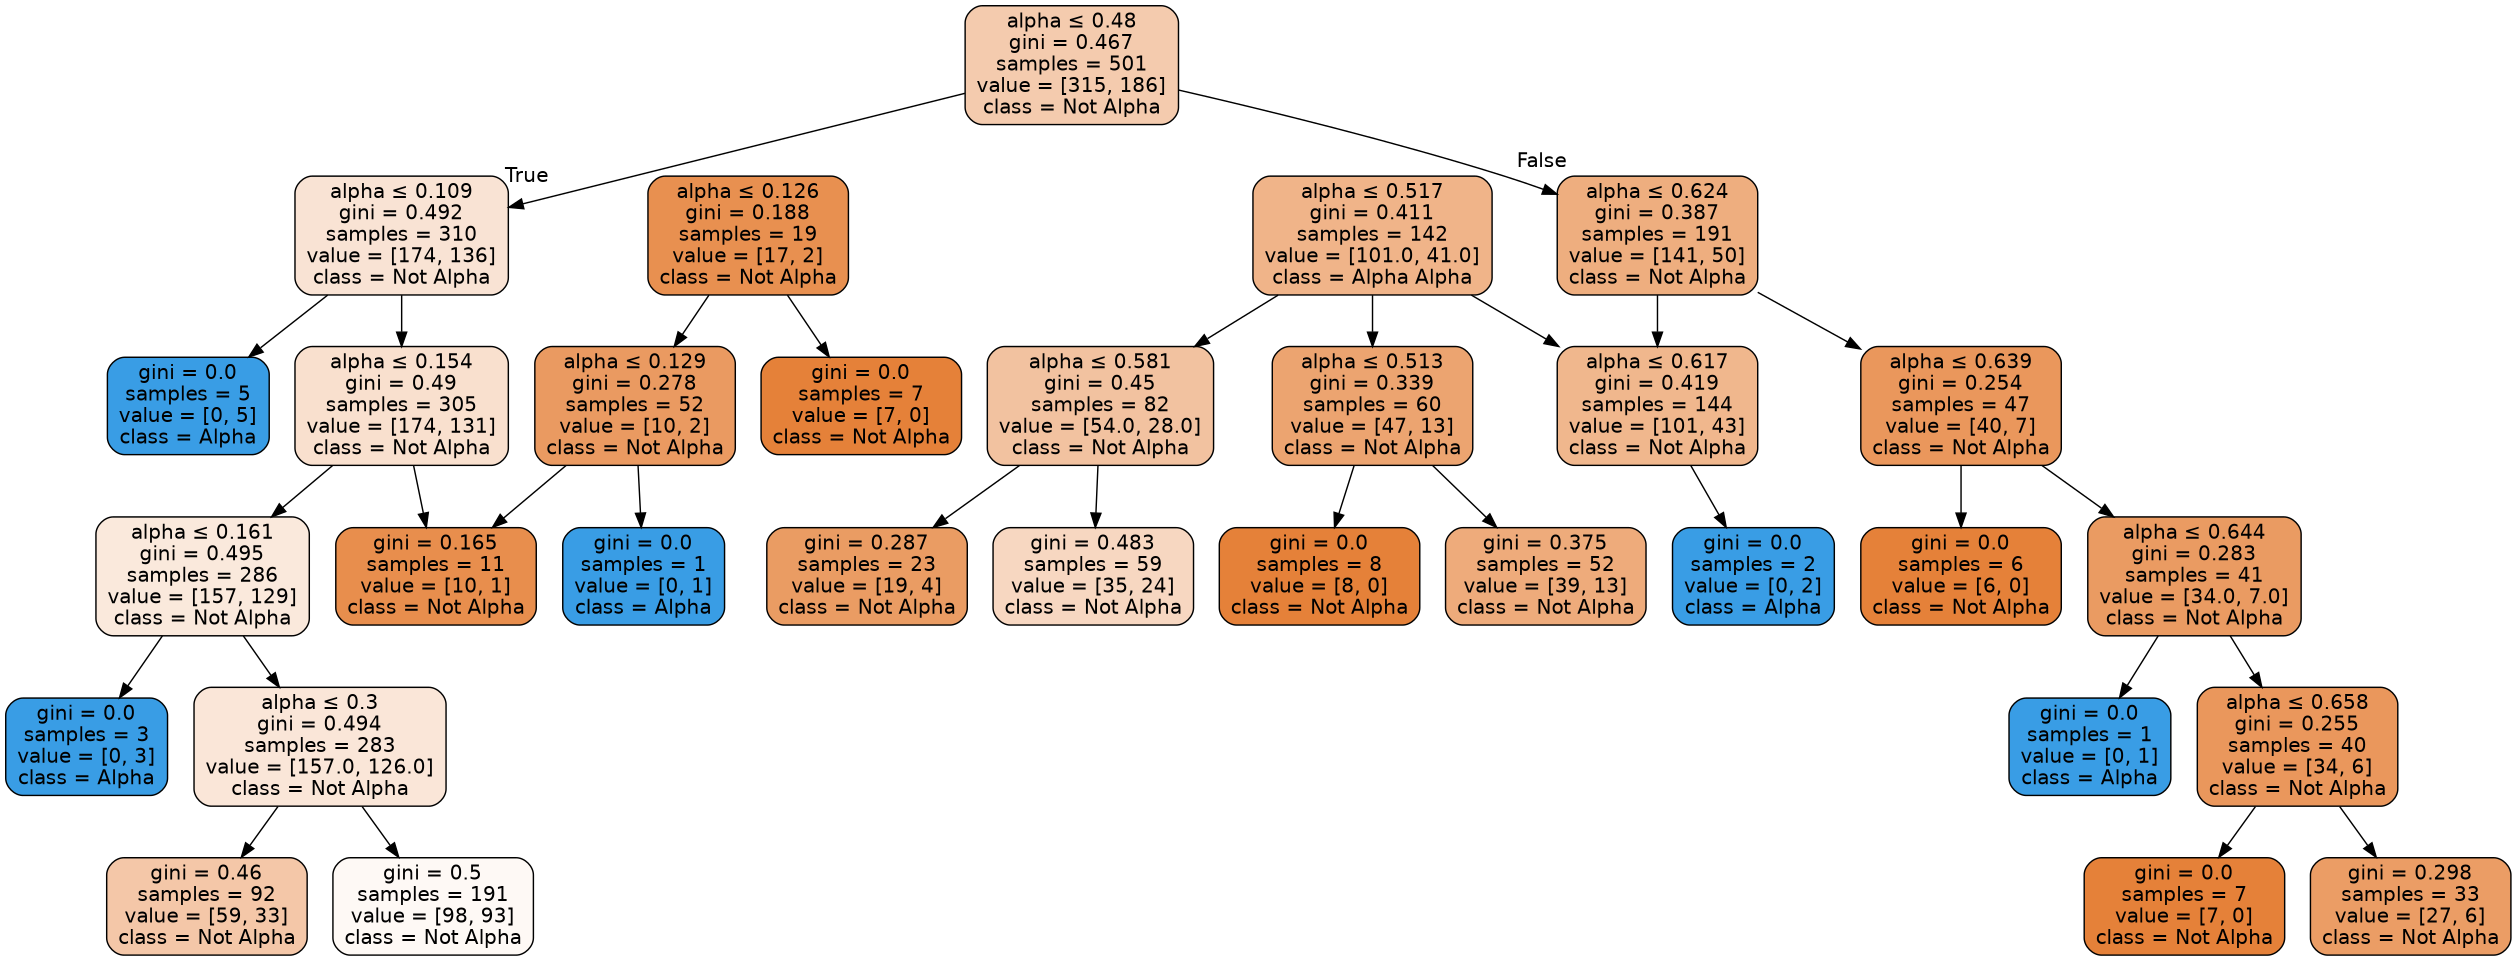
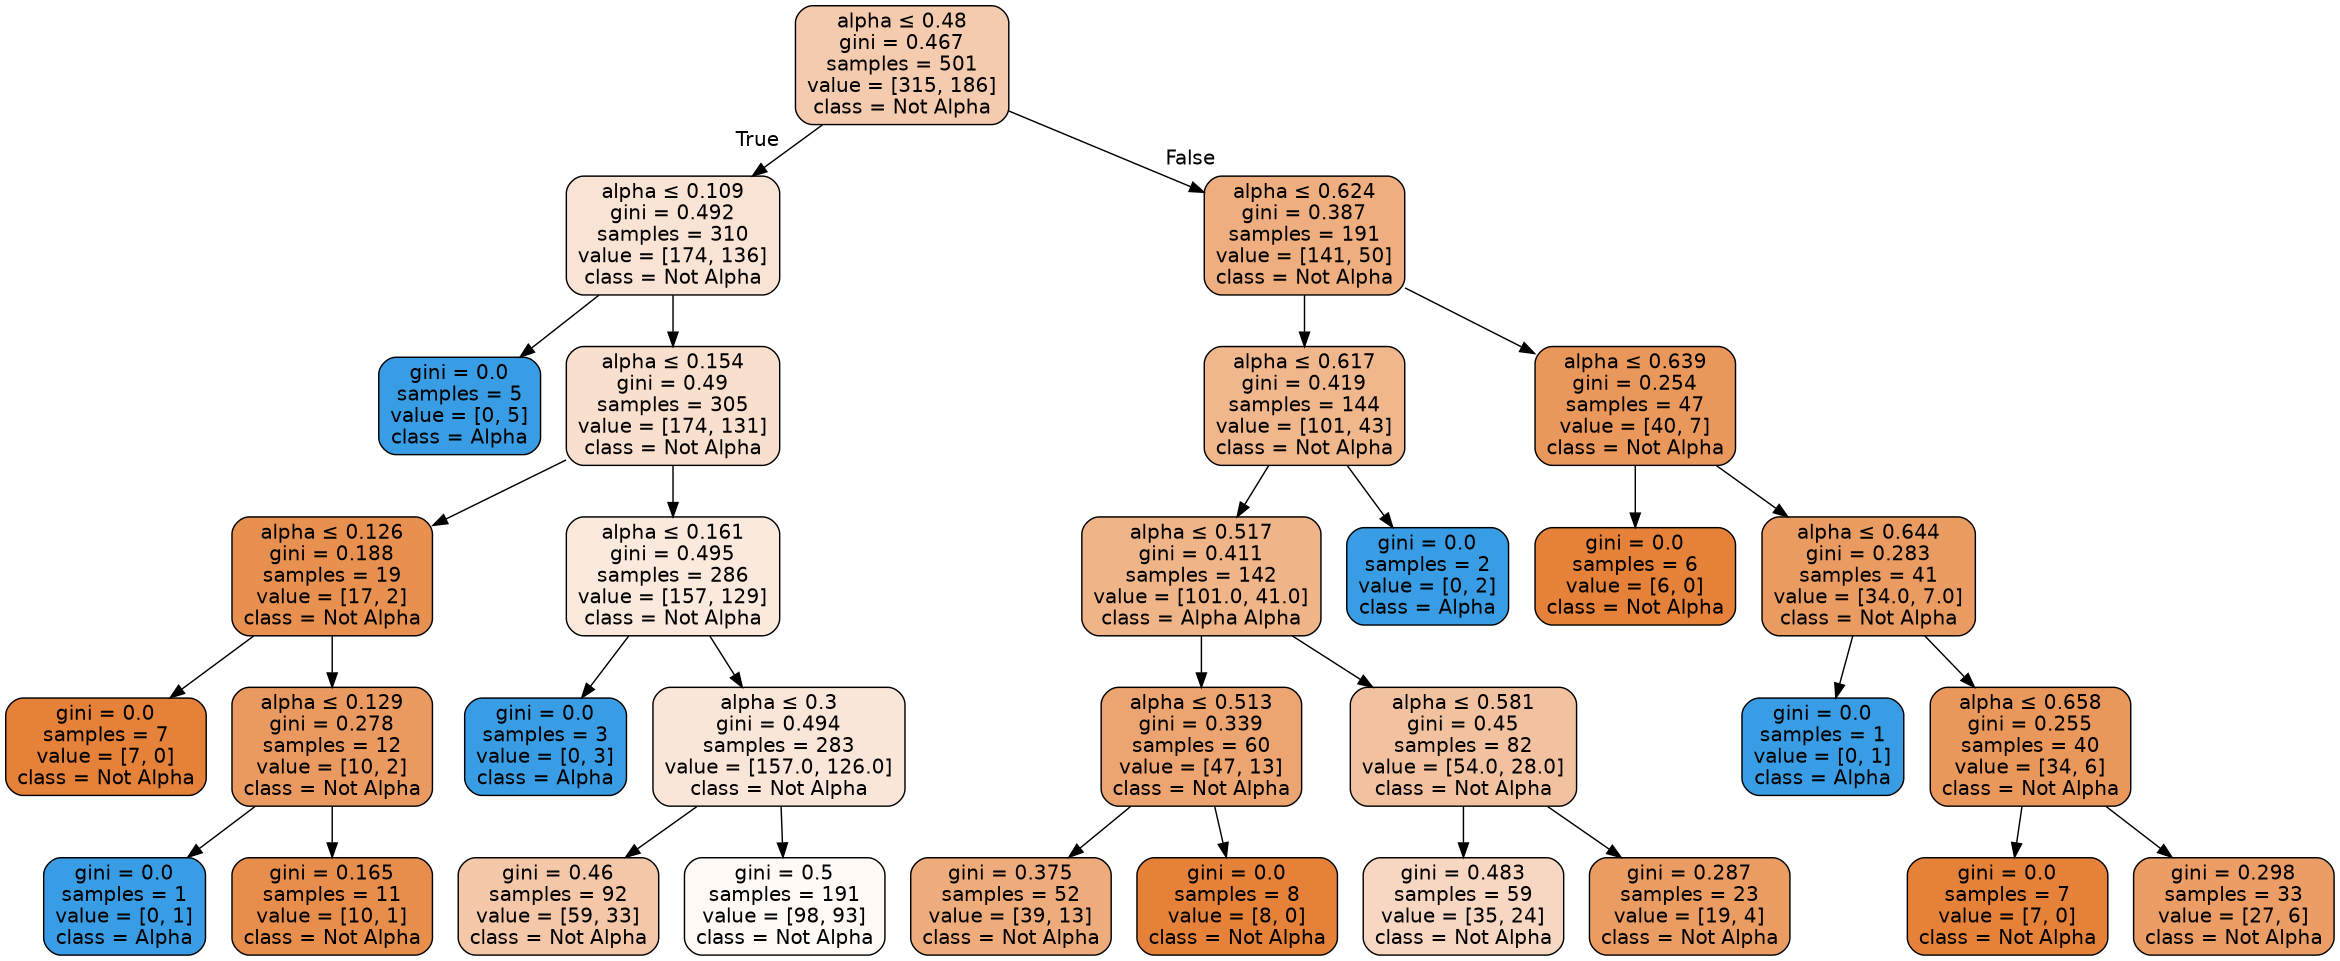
edge "alpha ≤ 0.517" -> "alpha ≤ 0.617": reversed
node "alpha ≤ 0.129": text "samples = 52" -> "samples = 12"
edge "alpha ≤ 0.154" -> "gini = 0.165": now "alpha ≤ 0.154" -> "alpha ≤ 0.126"
